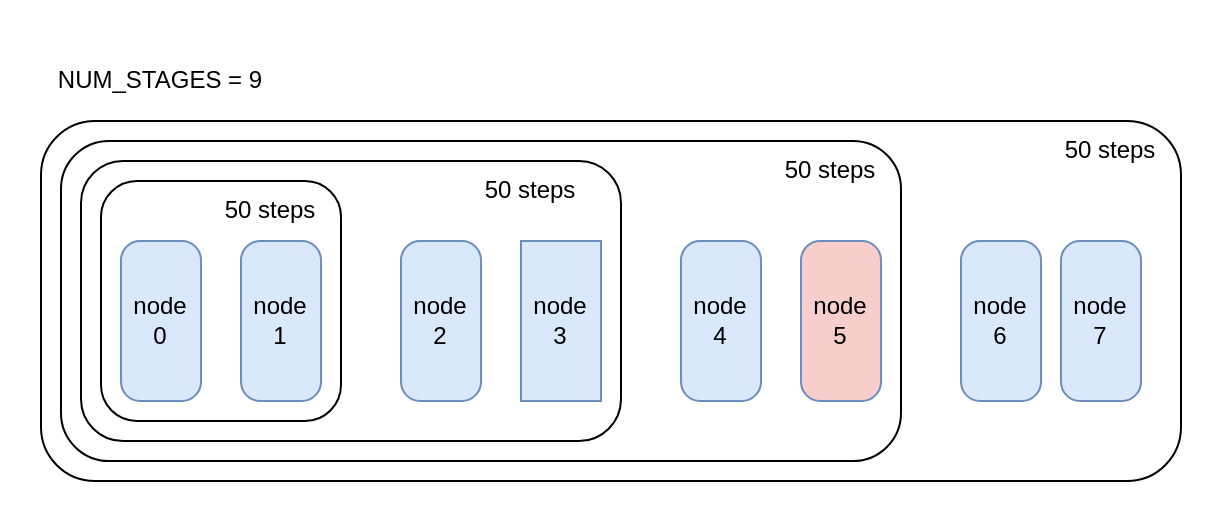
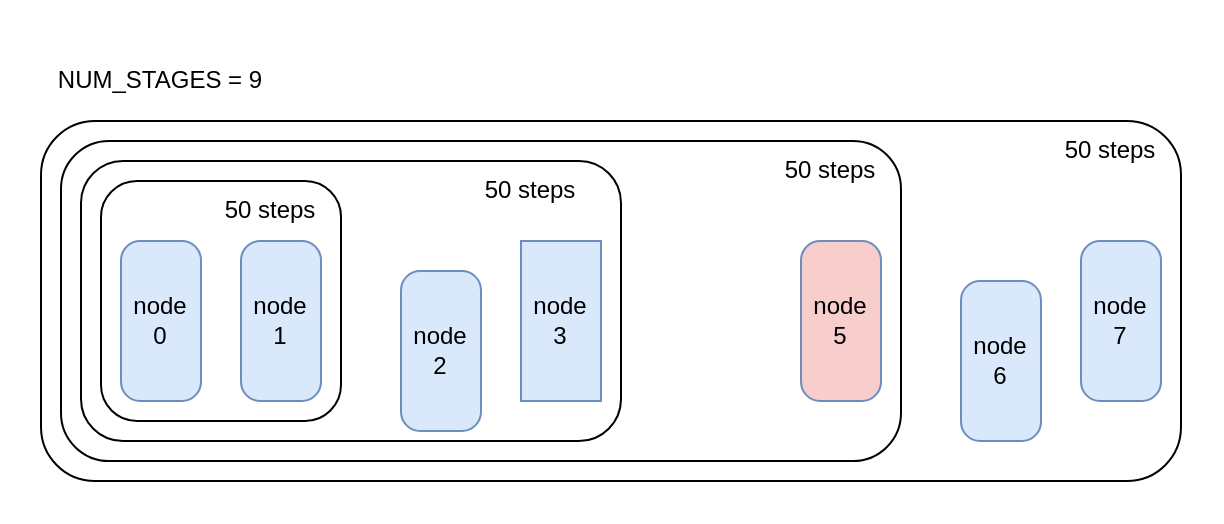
node "node 2": moved (441, 321) -> (441, 351)
node "node 4": removed
node "node 6": moved (1001, 321) -> (1001, 361)
node "node 7": moved (1101, 321) -> (1121, 321)
